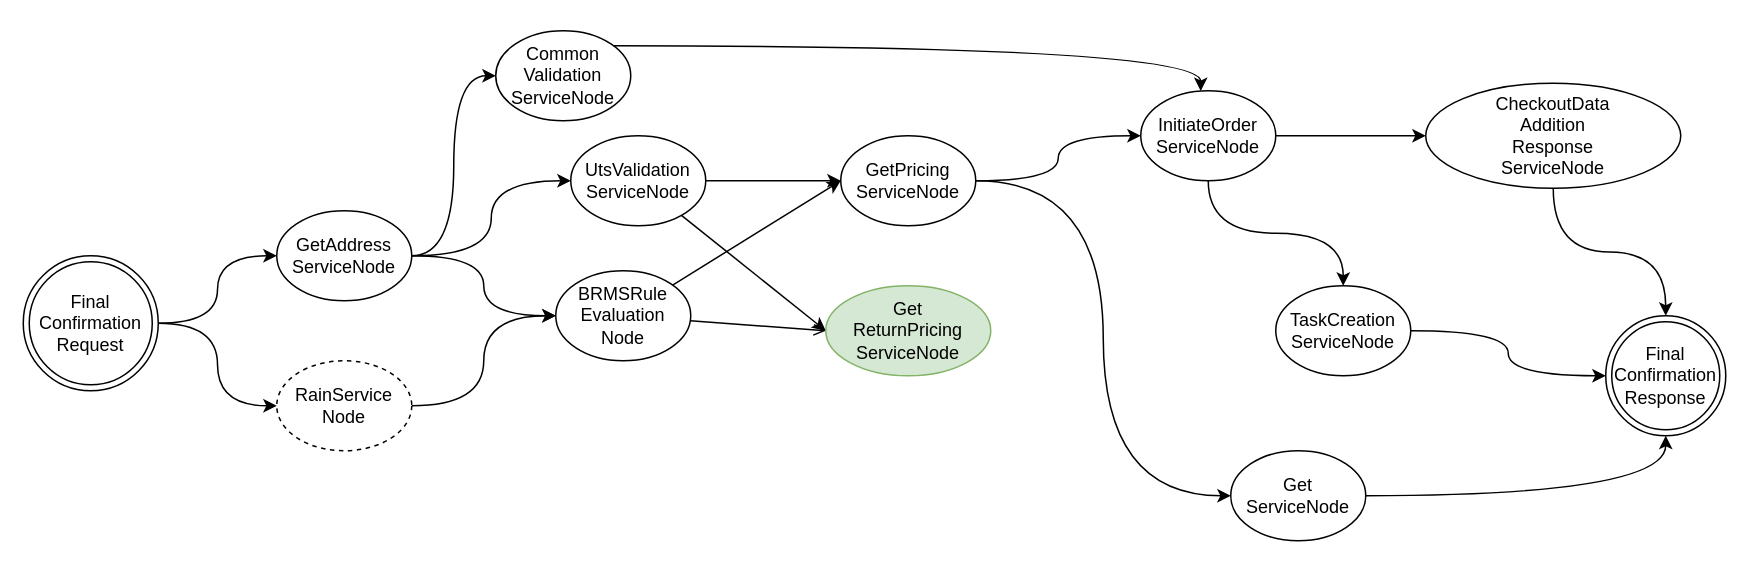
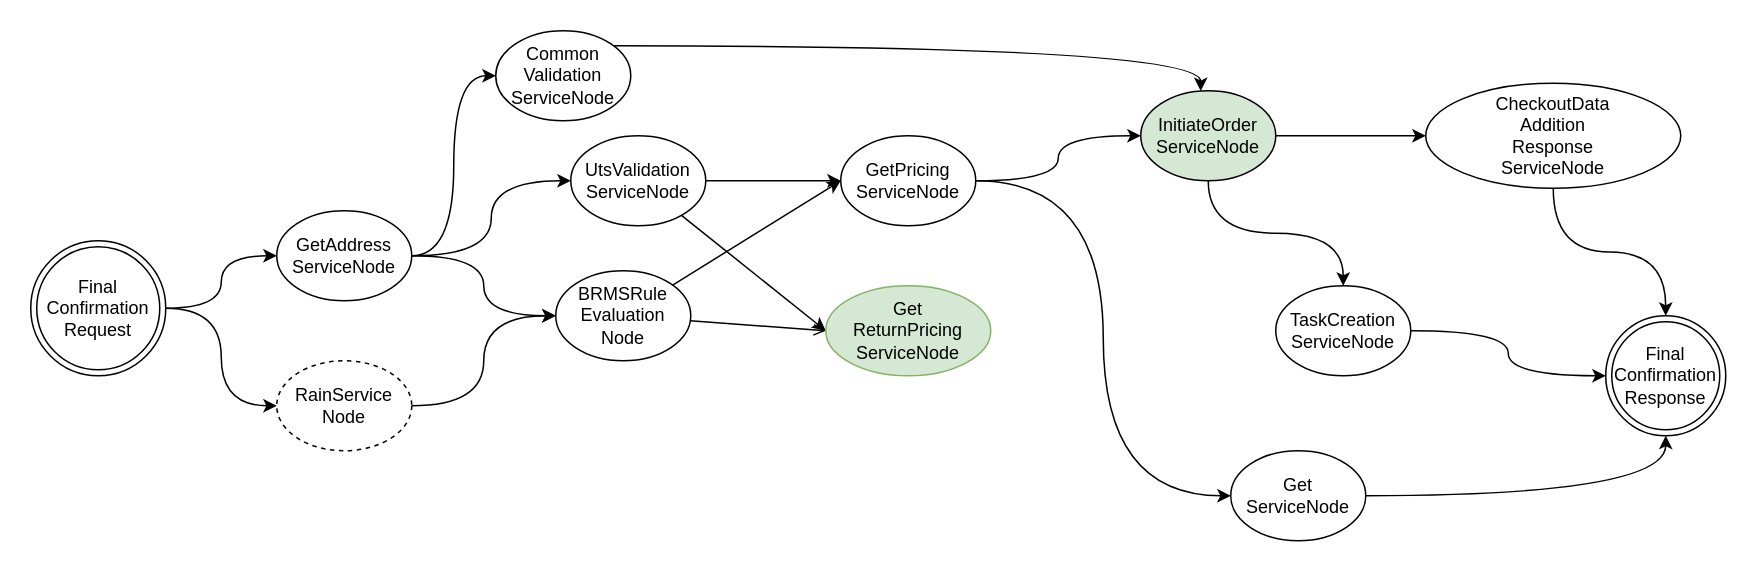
node "InitiateOrder ServiceNode": fillcolor #ffffff -> #d5e8d4
node "Final Confirmation Request": moved (91, 323) -> (98, 308)
